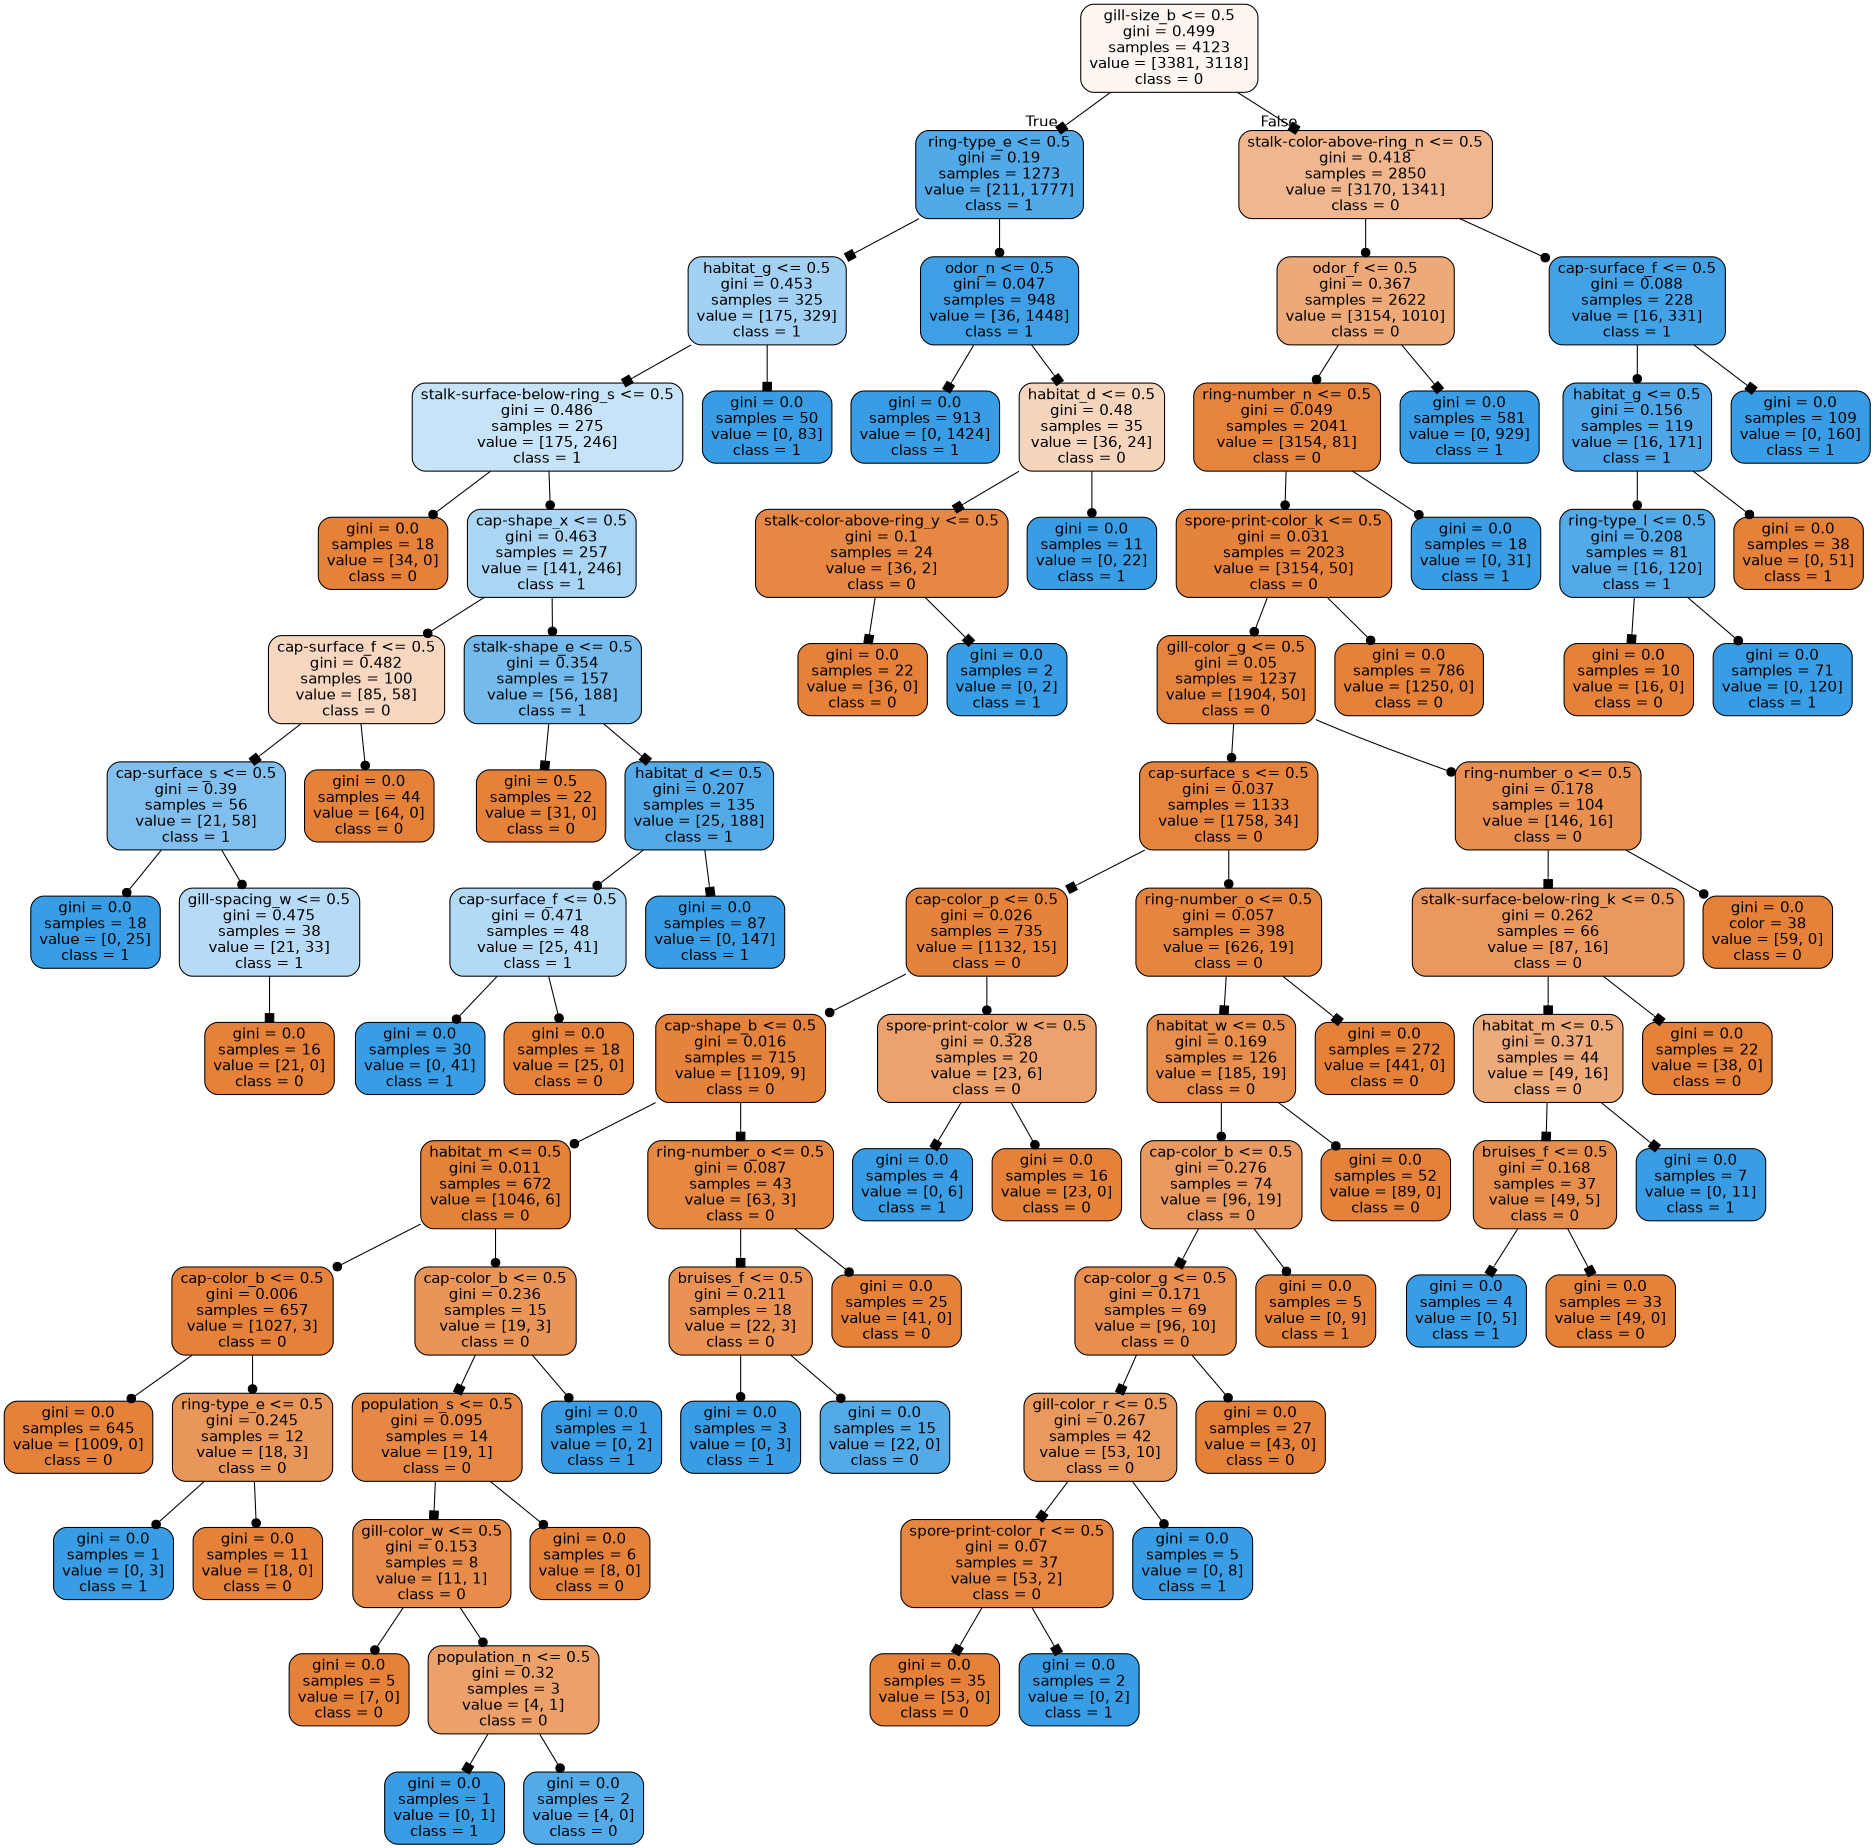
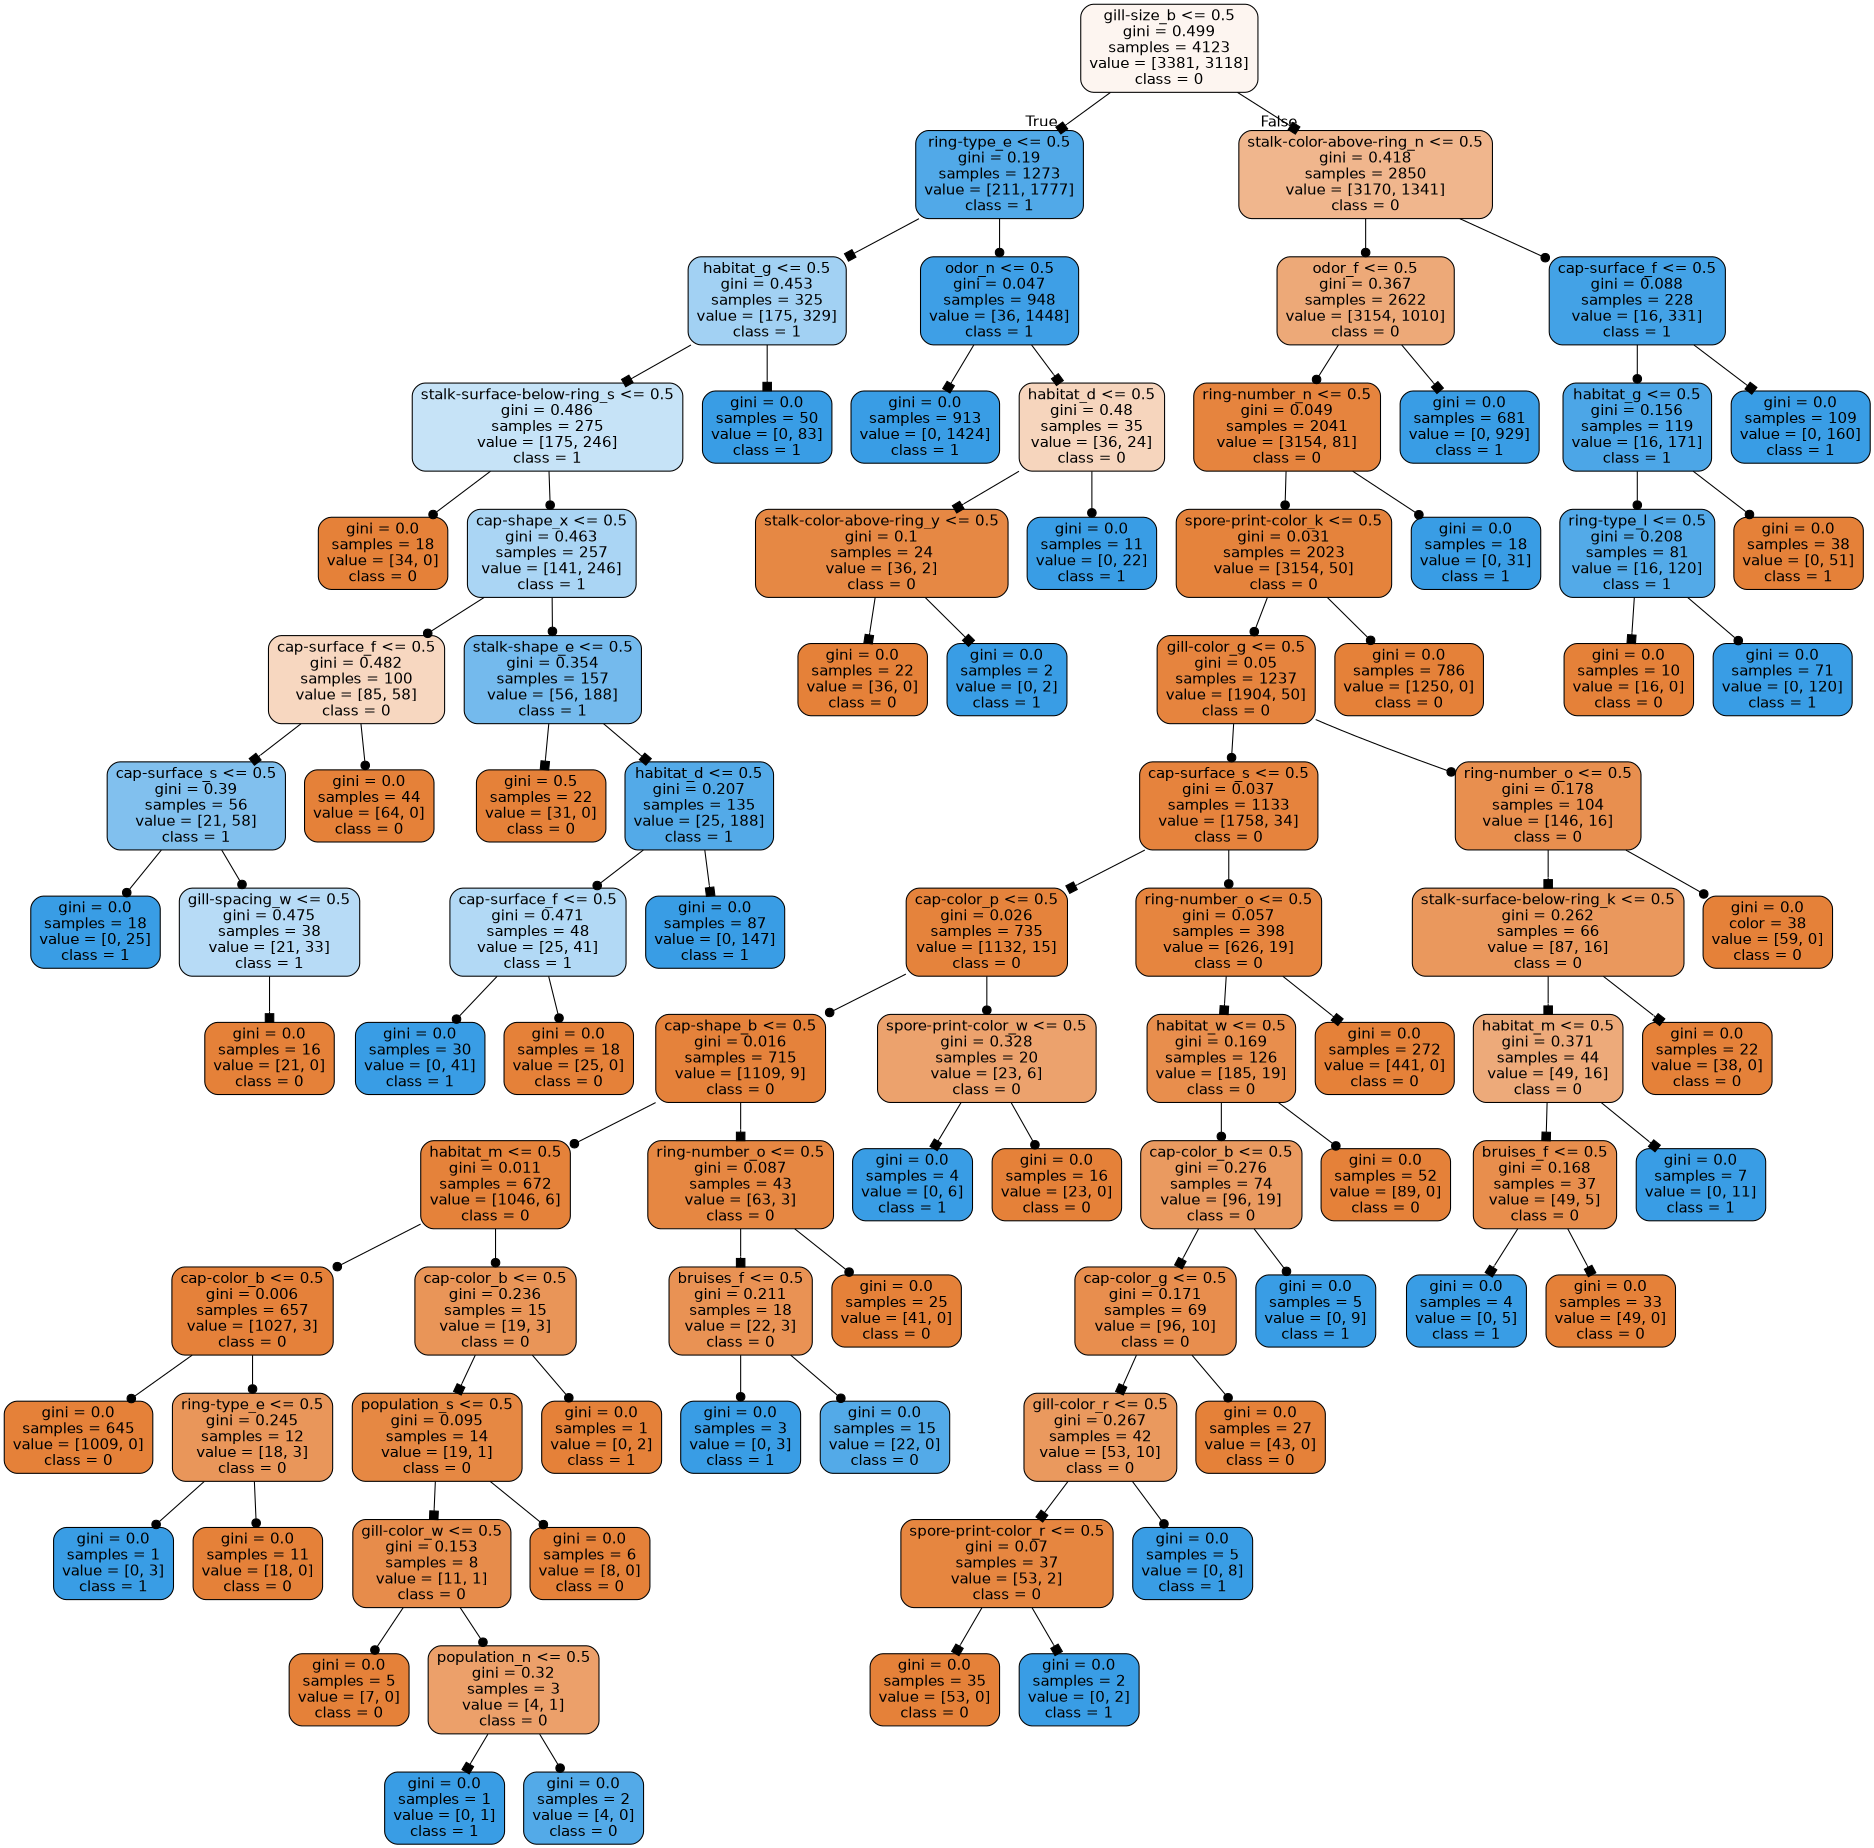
node "gini = 0.0 samples = 581 value = [0, 929] class = 1": label "gini = 0.0 samples = 581 value = [0, 929] class = 1" -> "gini = 0.0 samples = 681 value = [0, 929] class = 1"
node "gini = 0.0 samples = 5 value = [0, 9] class = 1": fillcolor #e5833c -> #399de5
node "gini = 0.0 samples = 1 value = [0, 2] class = 1": fillcolor #399de5 -> #e58139
